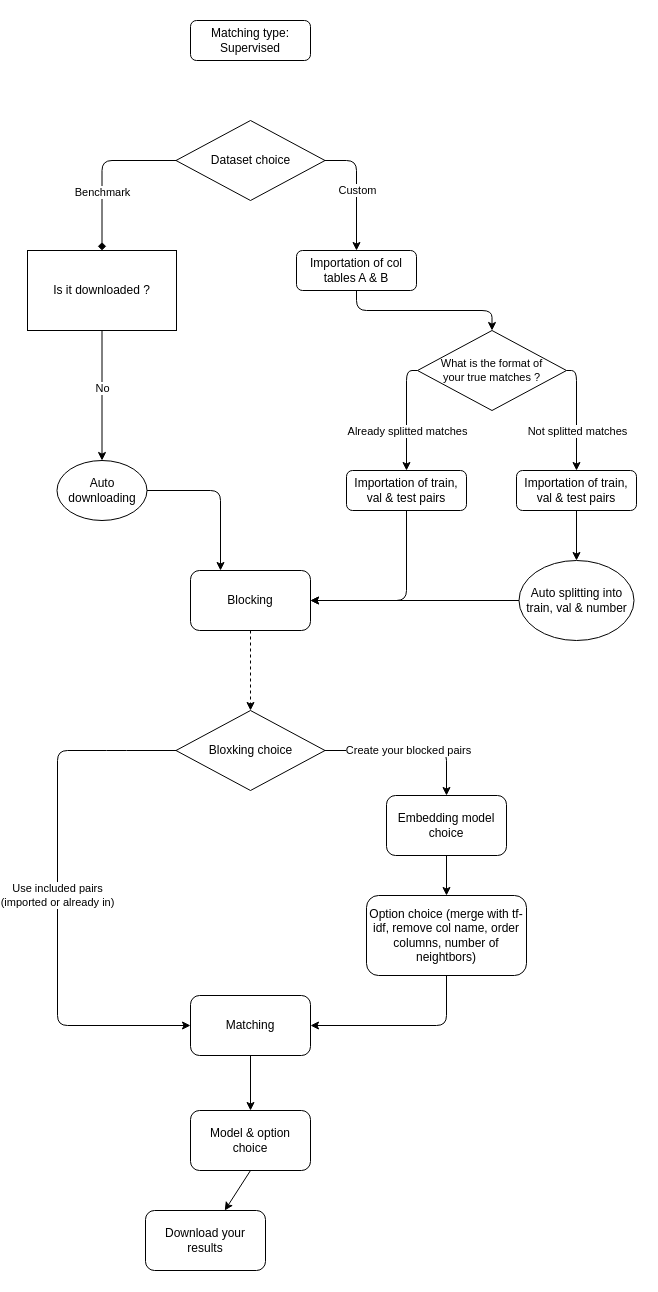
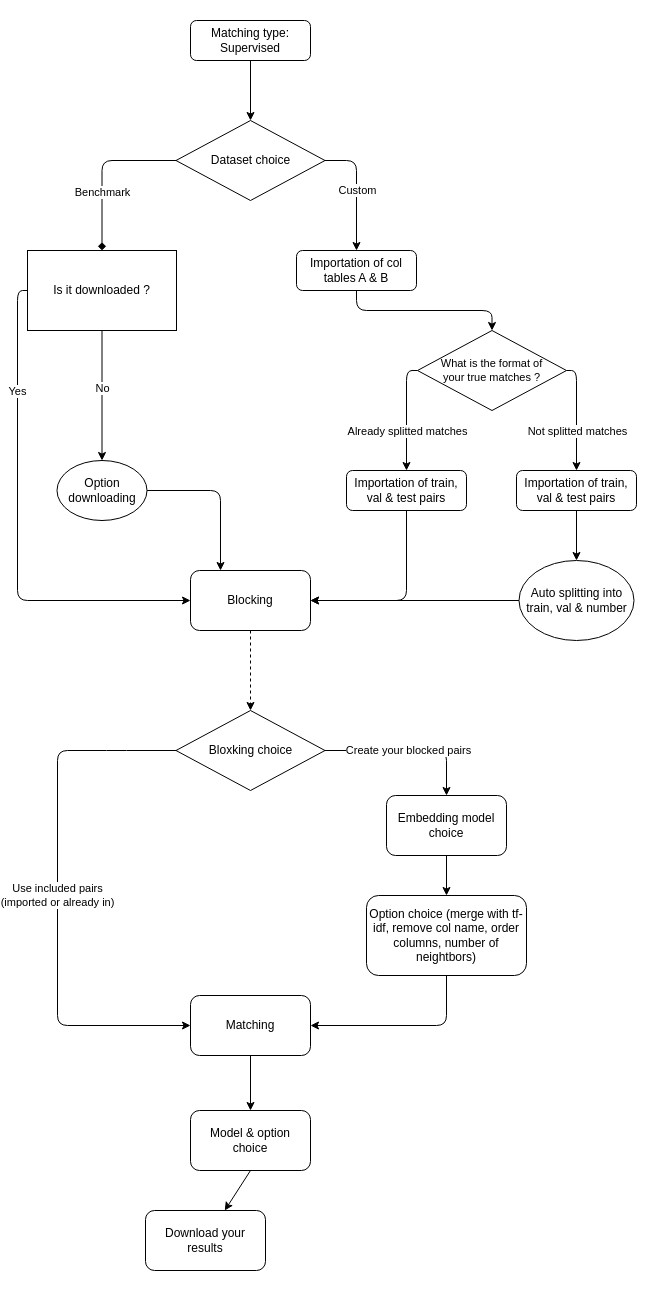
edge "Matching type: Supervised" -> "Dataset choice": added
node "Auto downloading": label "Auto downloading" -> "Option downloading"
edge "Is it downloaded ?" -> "Blocking": added, label "Yes"
